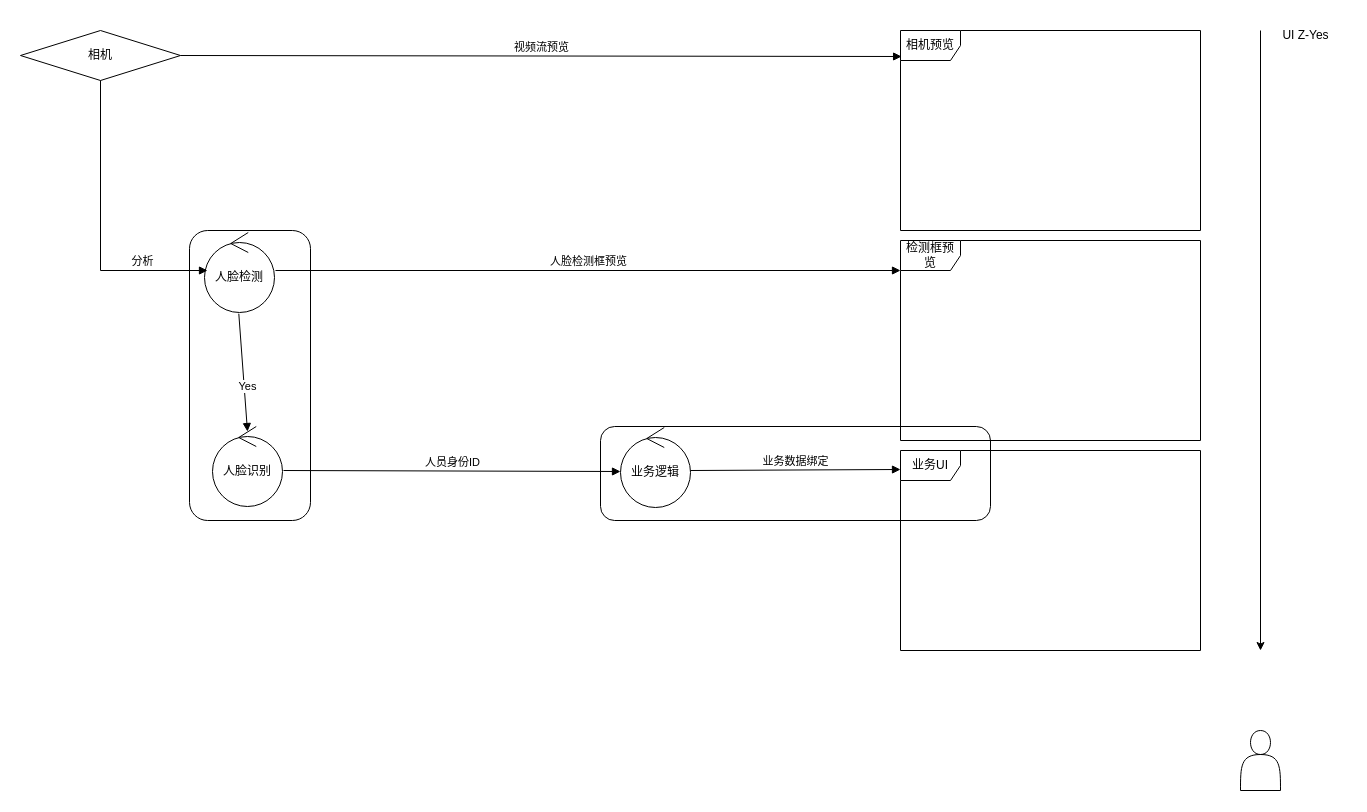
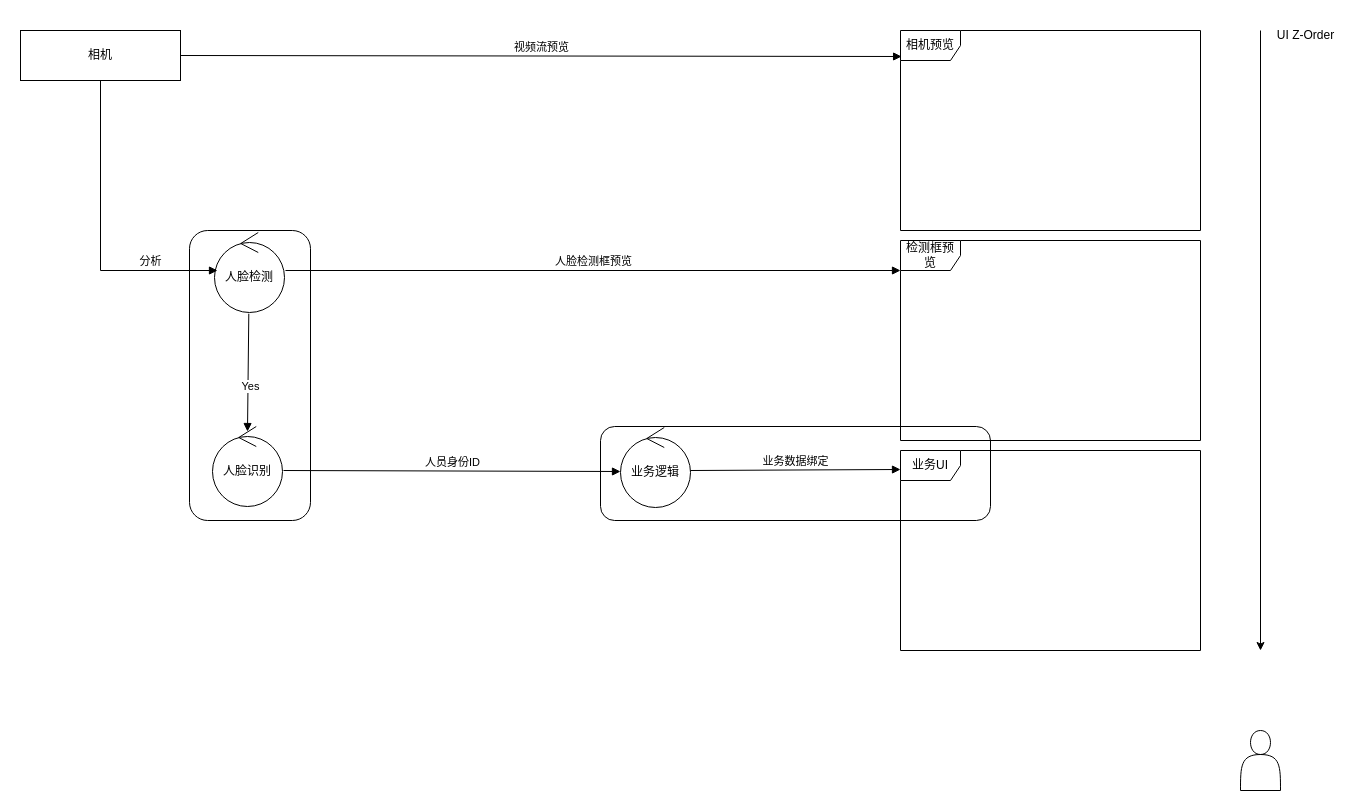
node "UI Z-Yes": label "UI Z-Yes" -> "UI Z-Order"
node "相机": shape diamond -> rectangle
node "人脸检测": moved (240, 273) -> (250, 273)
